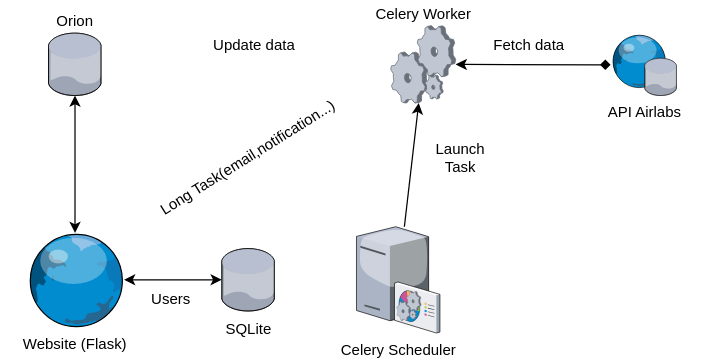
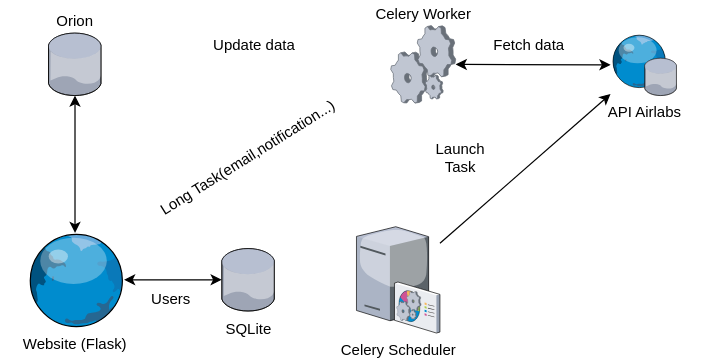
edge "Celery Worker" -- "API Airlabs": arrowhead diamond -> classic
edge "Celery Scheduler" -> "Celery Worker": now "Celery Scheduler" -> "API Airlabs"
